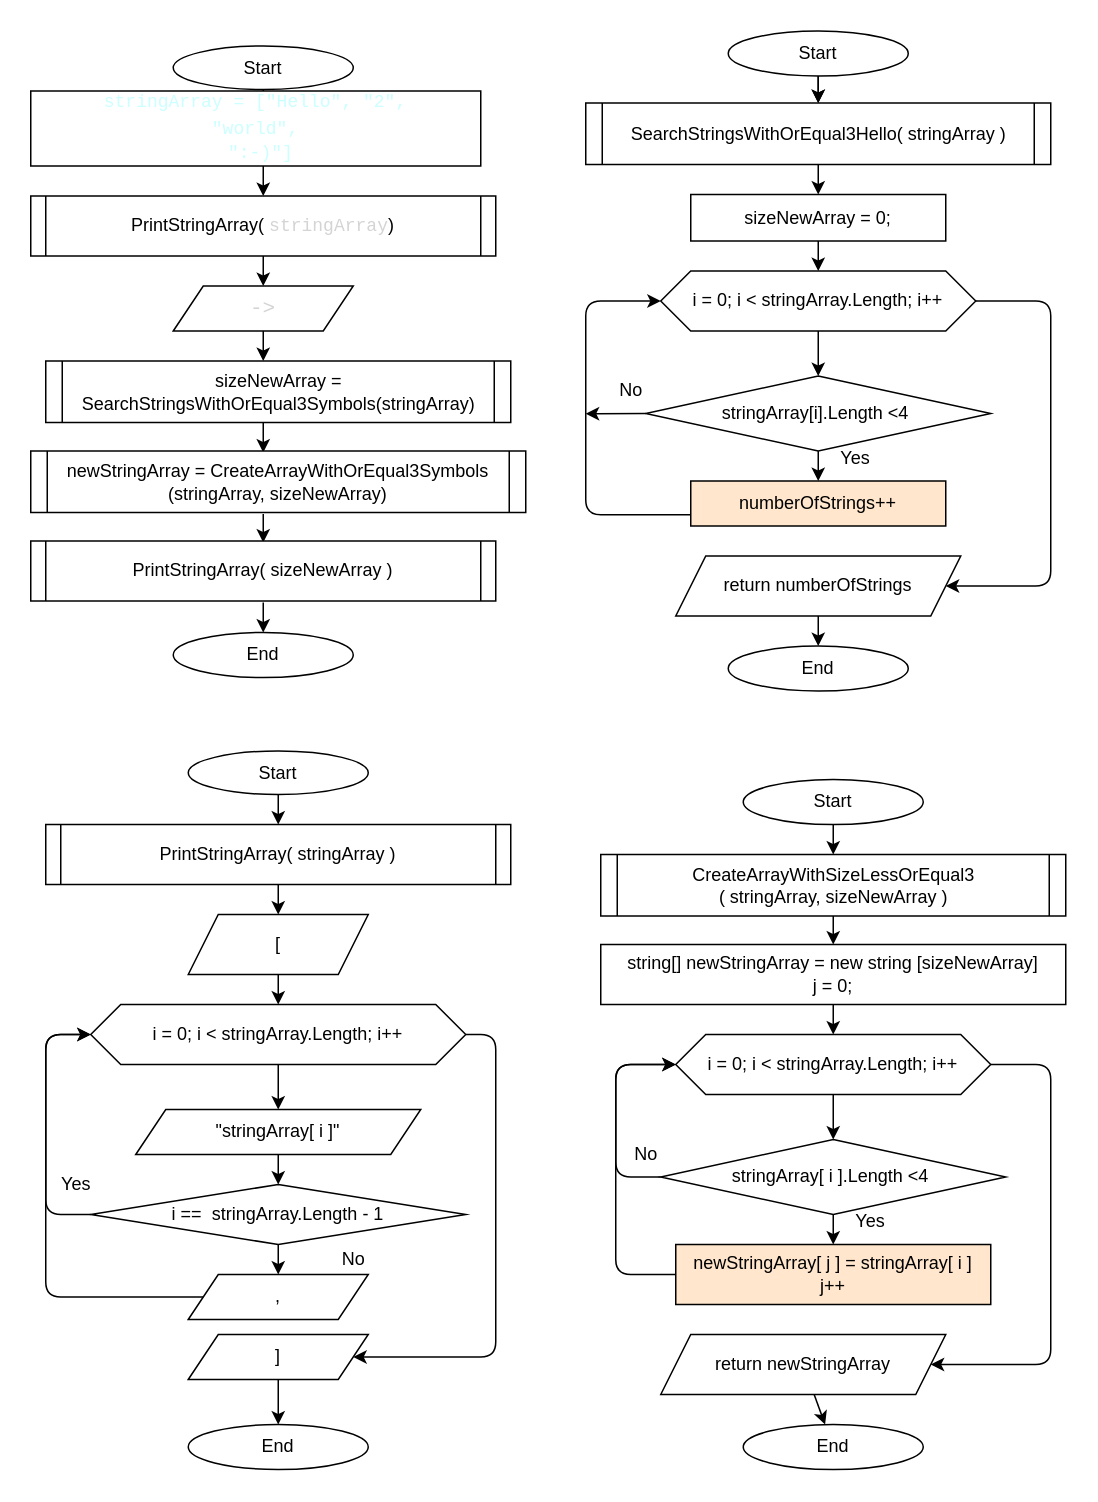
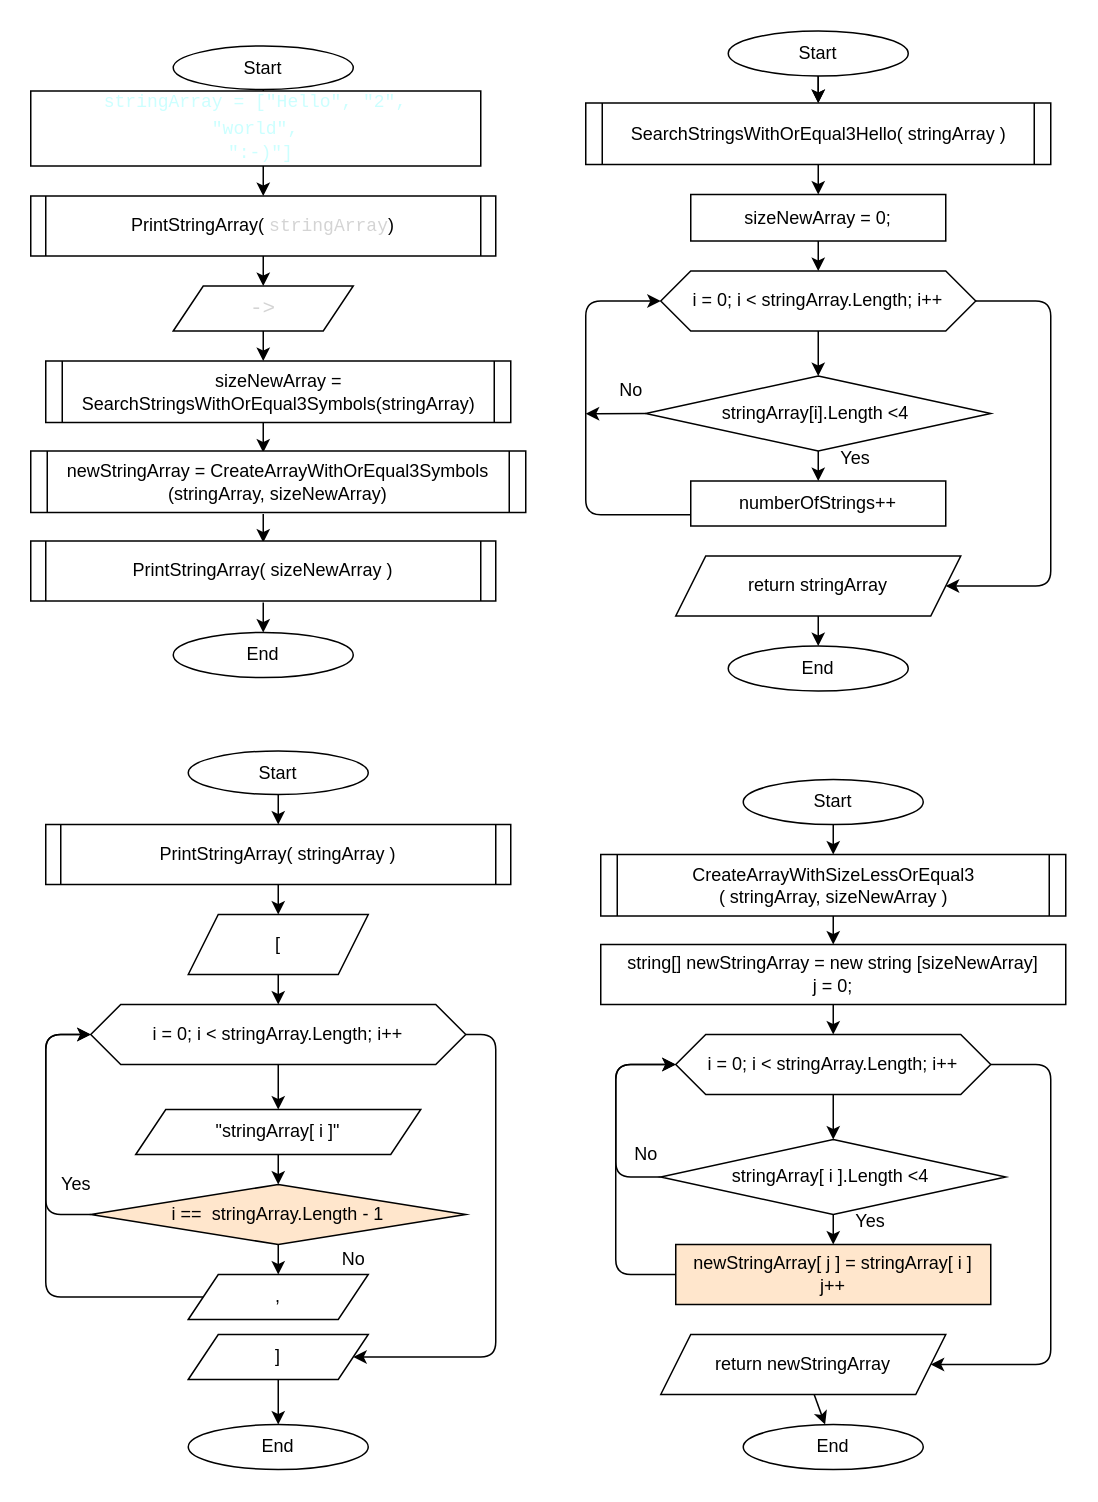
node "numberOfStrings++": fillcolor #ffe6cc -> #ffffff
node "return numberOfStrings": label "return numberOfStrings" -> "return stringArray"
node "i == stringArray.Length - 1": fillcolor #ffffff -> #ffe6cc
